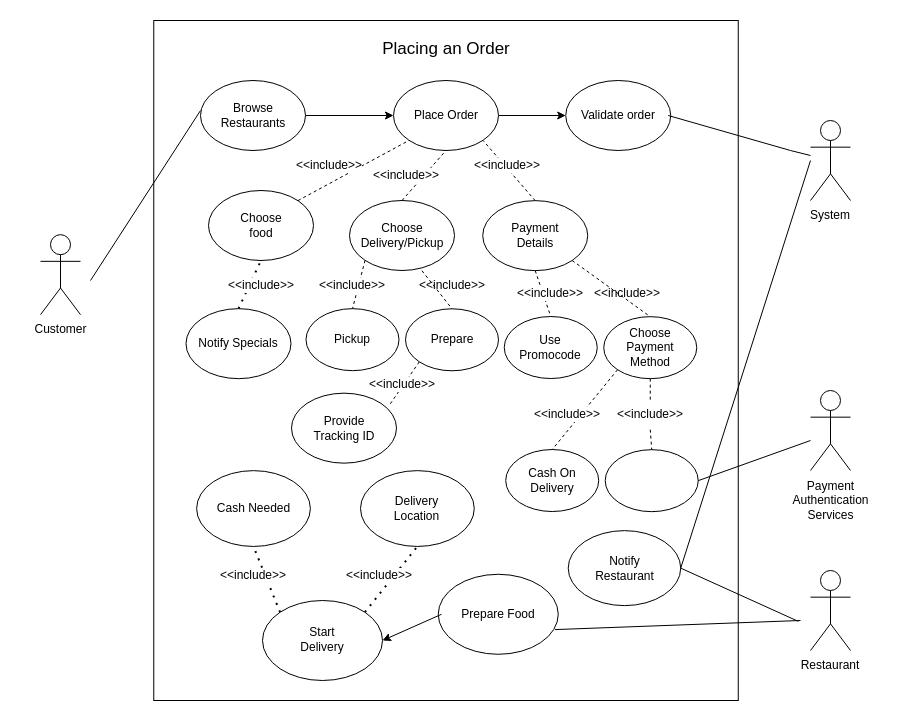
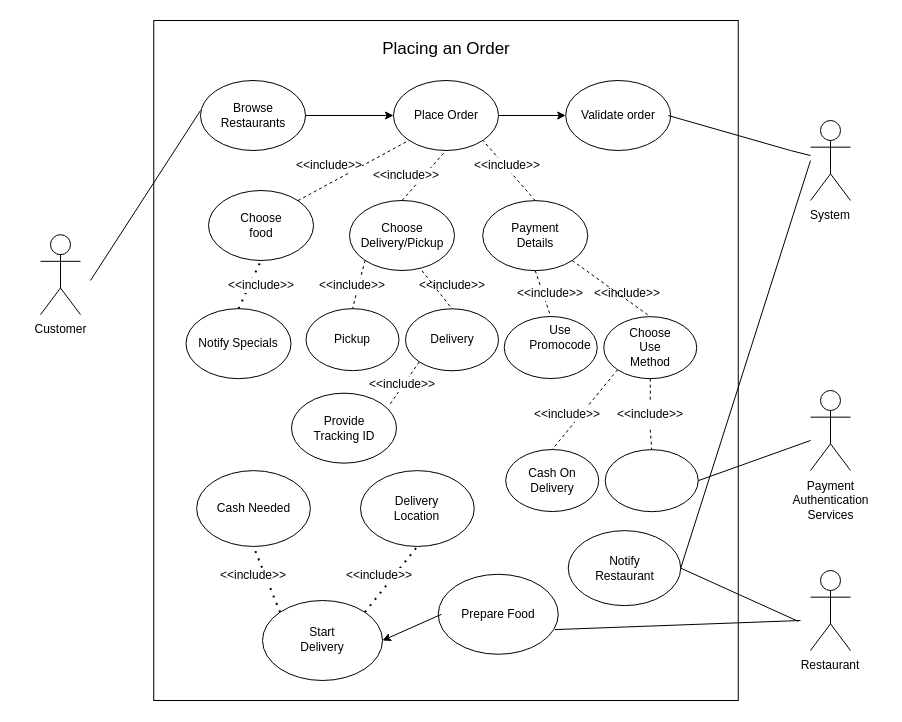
node "Prepare": label "Prepare" -> "Delivery"
node "Use Promocode": moved (551, 348) -> (561, 338)
node "Choose Payment Method": label "Choose Payment Method" -> "Choose Use Method"
